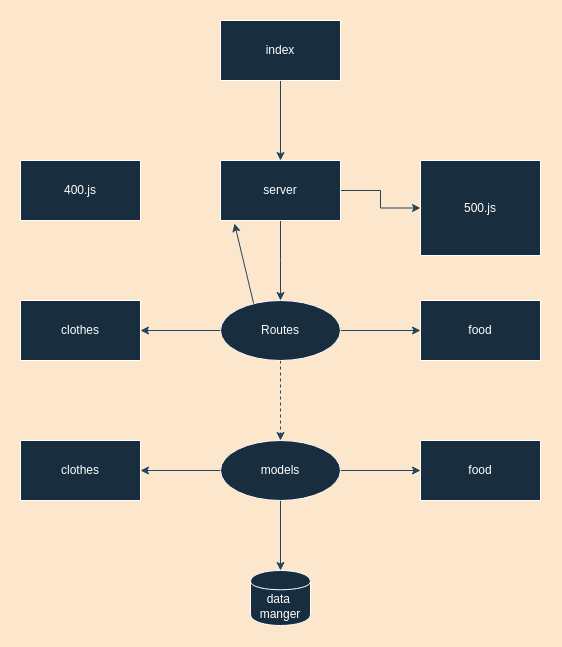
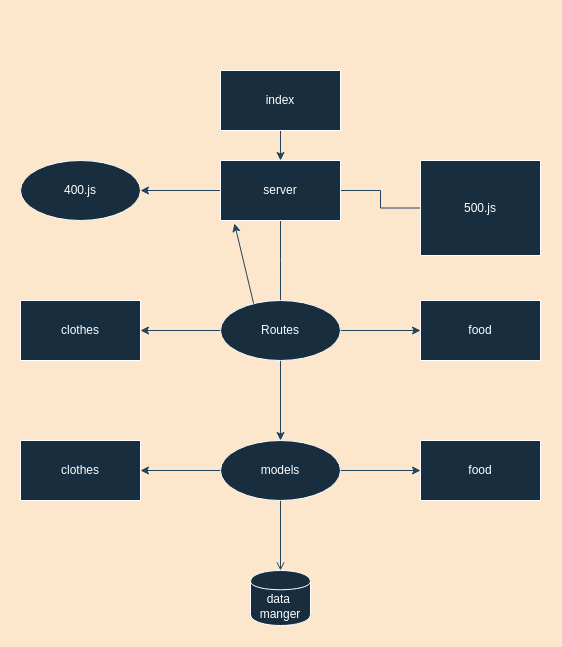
node "index": moved (281, 51) -> (281, 101)
node "400.js": shape rectangle -> ellipse
edge "server" -> "400.js": added
edge "server" -> "500.js": arrowhead classic -> none
edge "server" -> "Routes": arrowhead classic -> none
edge "Routes" -> "models": style dashed -> solid
edge "models" -> "data manger": arrowhead classic -> open
